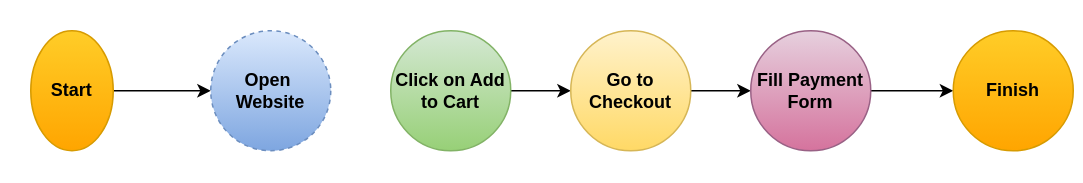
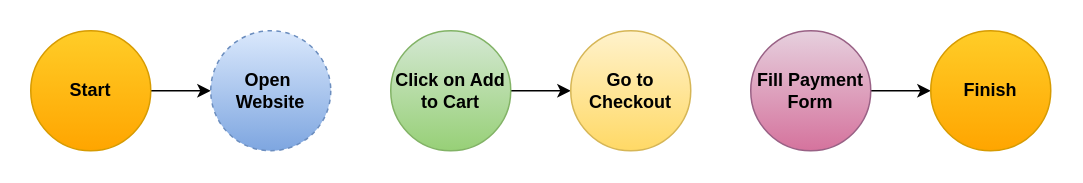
node "Start": size 83x120 -> 120x120
edge "Go to Checkout" -> "Fill Payment Form": removed
node "Finish": moved (1013, 91) -> (991, 91)
